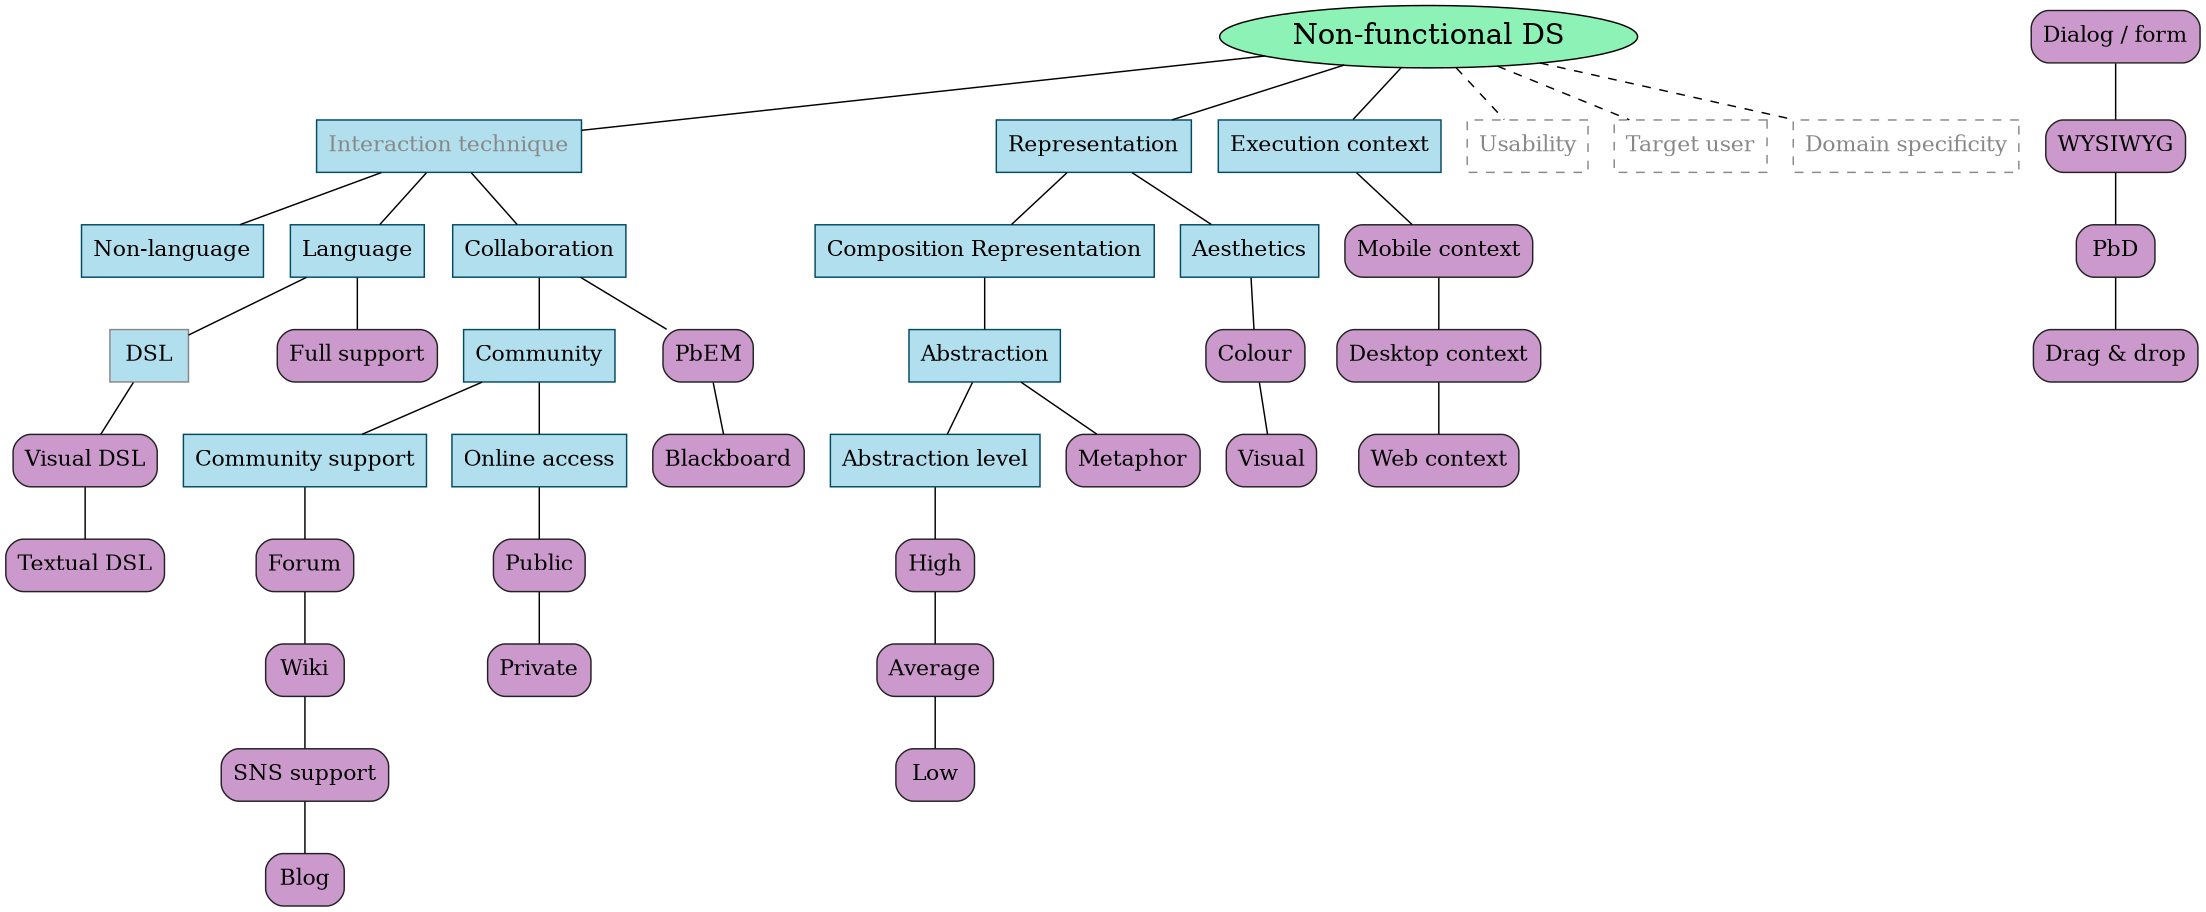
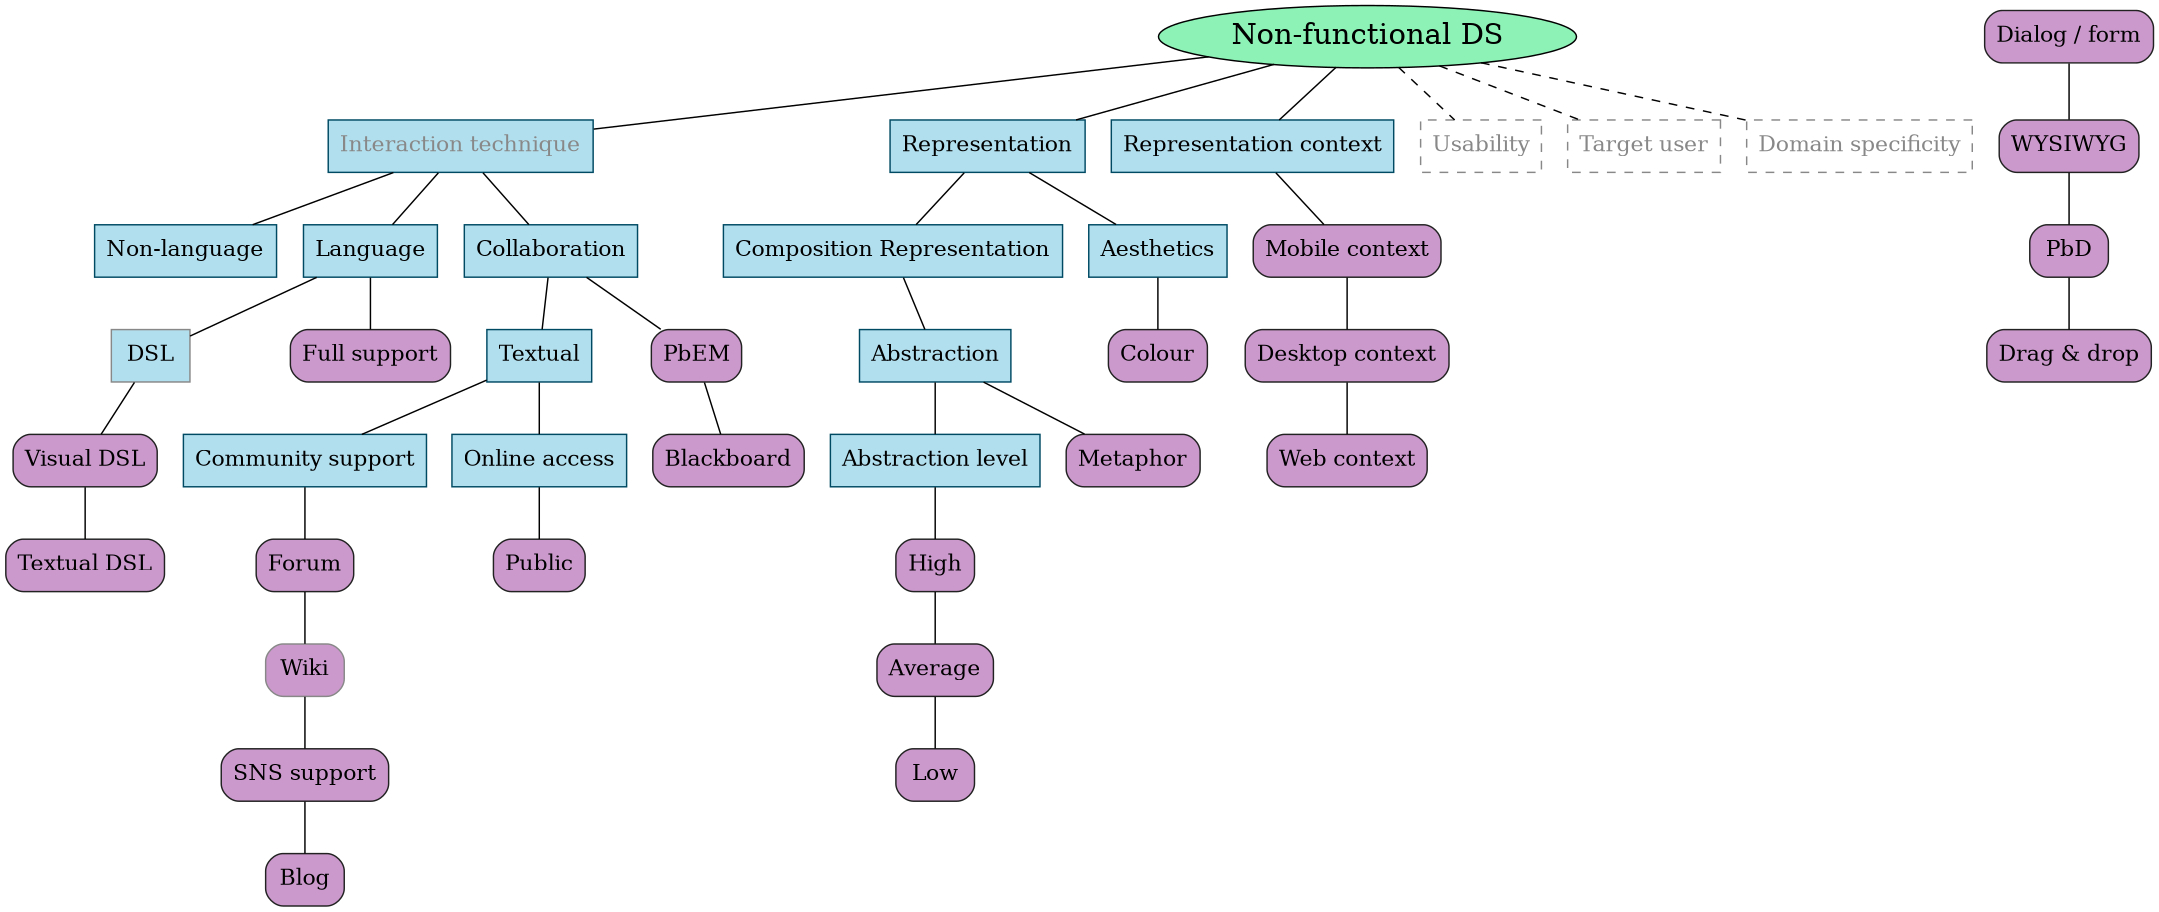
node "Execution context": label "Execution context" -> "Representation context"
node "Community": label "Community" -> "Textual"
node "Visual": removed
node "Wiki": color #222222 -> #888888
node "Private": removed
